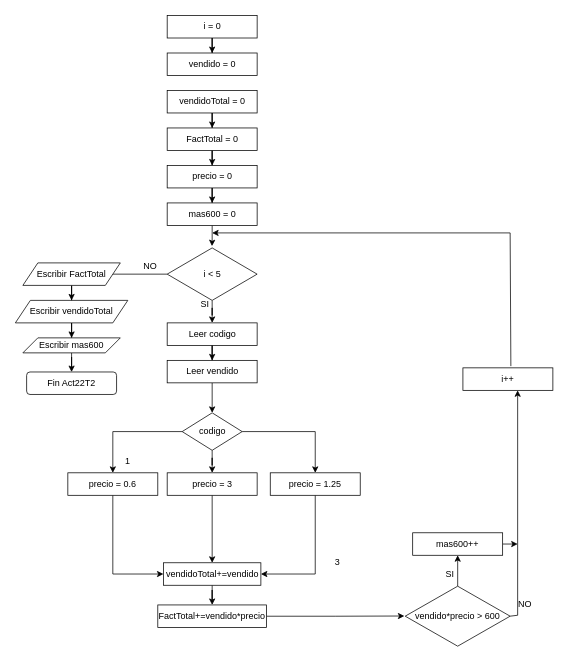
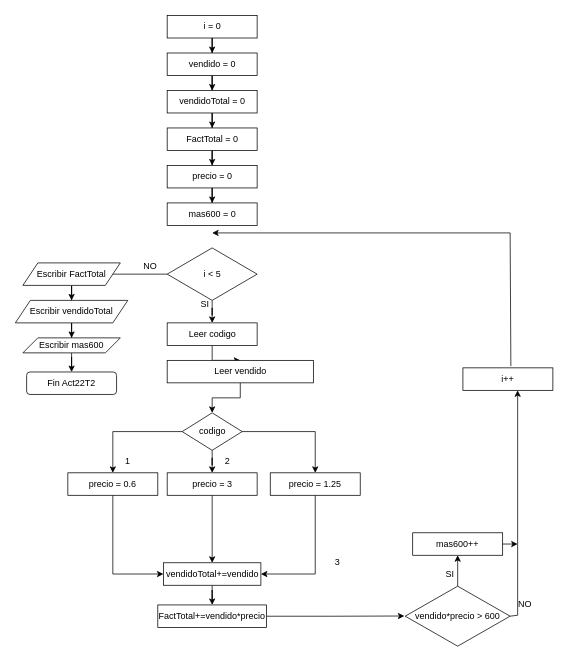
edge "vendido = 0" -> "vendidoTotal = 0": added
edge "mas600 = 0" -> "i < 5": removed
node "Leer vendido": size 90x23 -> 146x23
node "2": added
